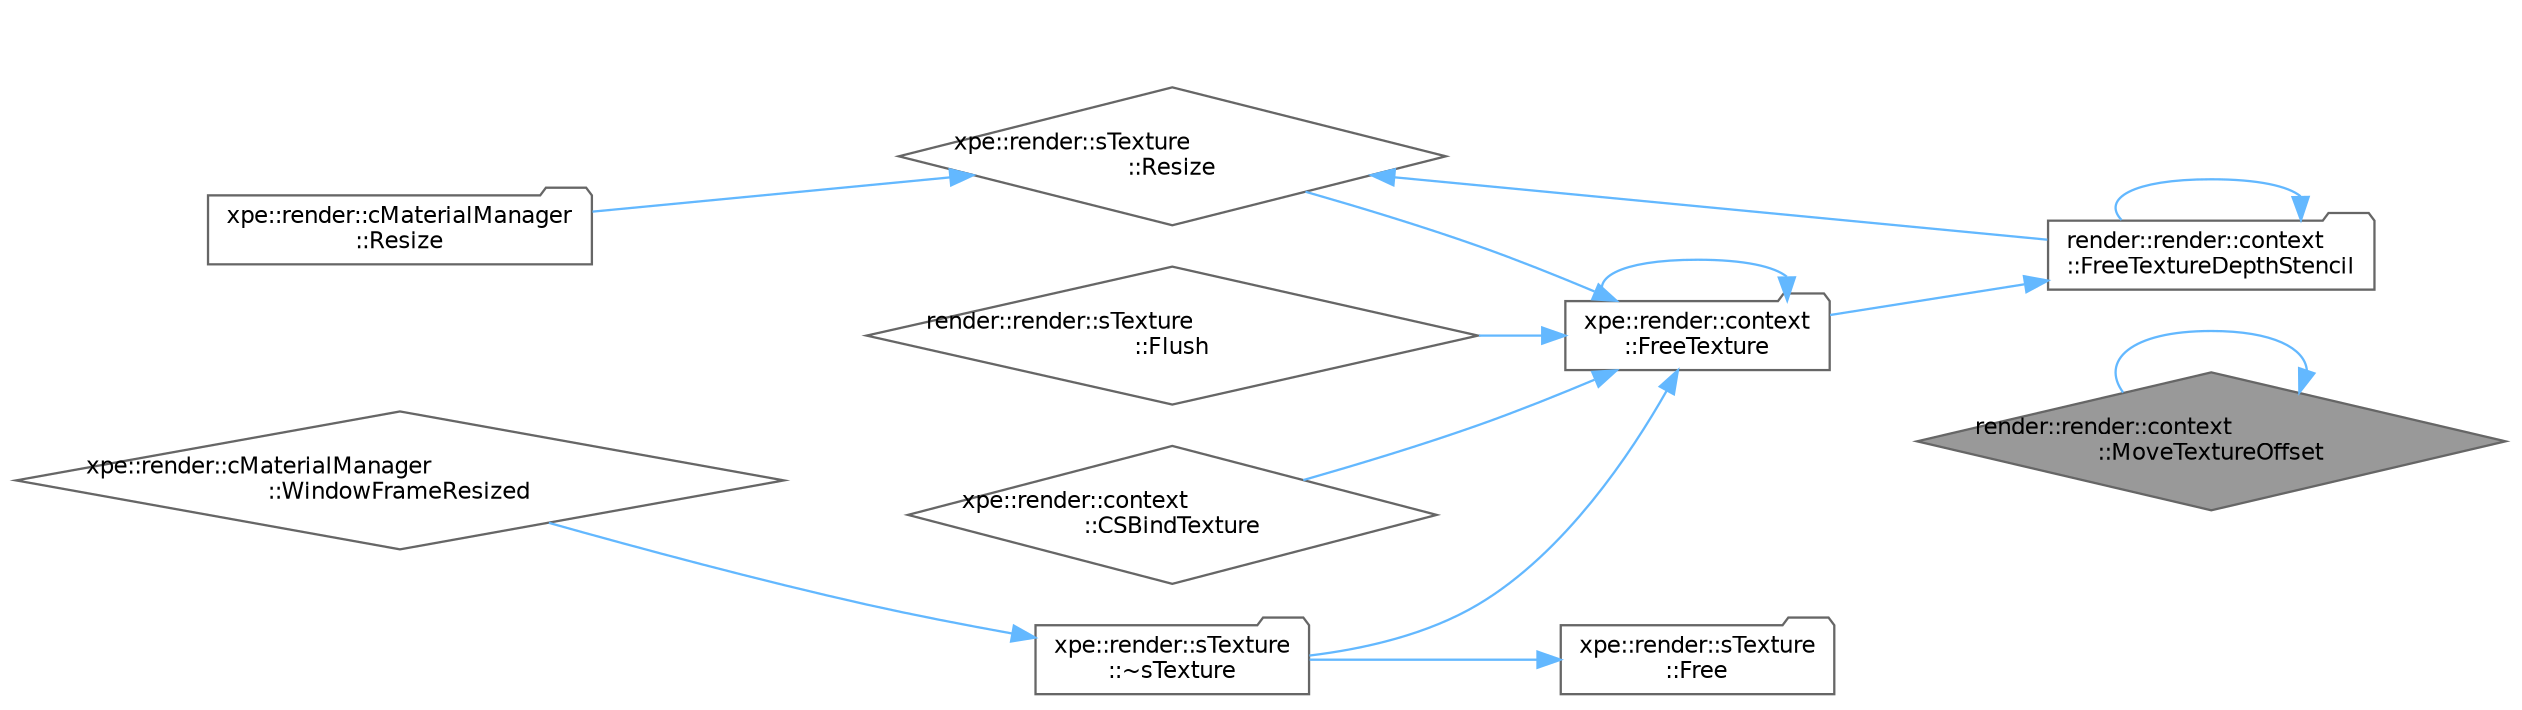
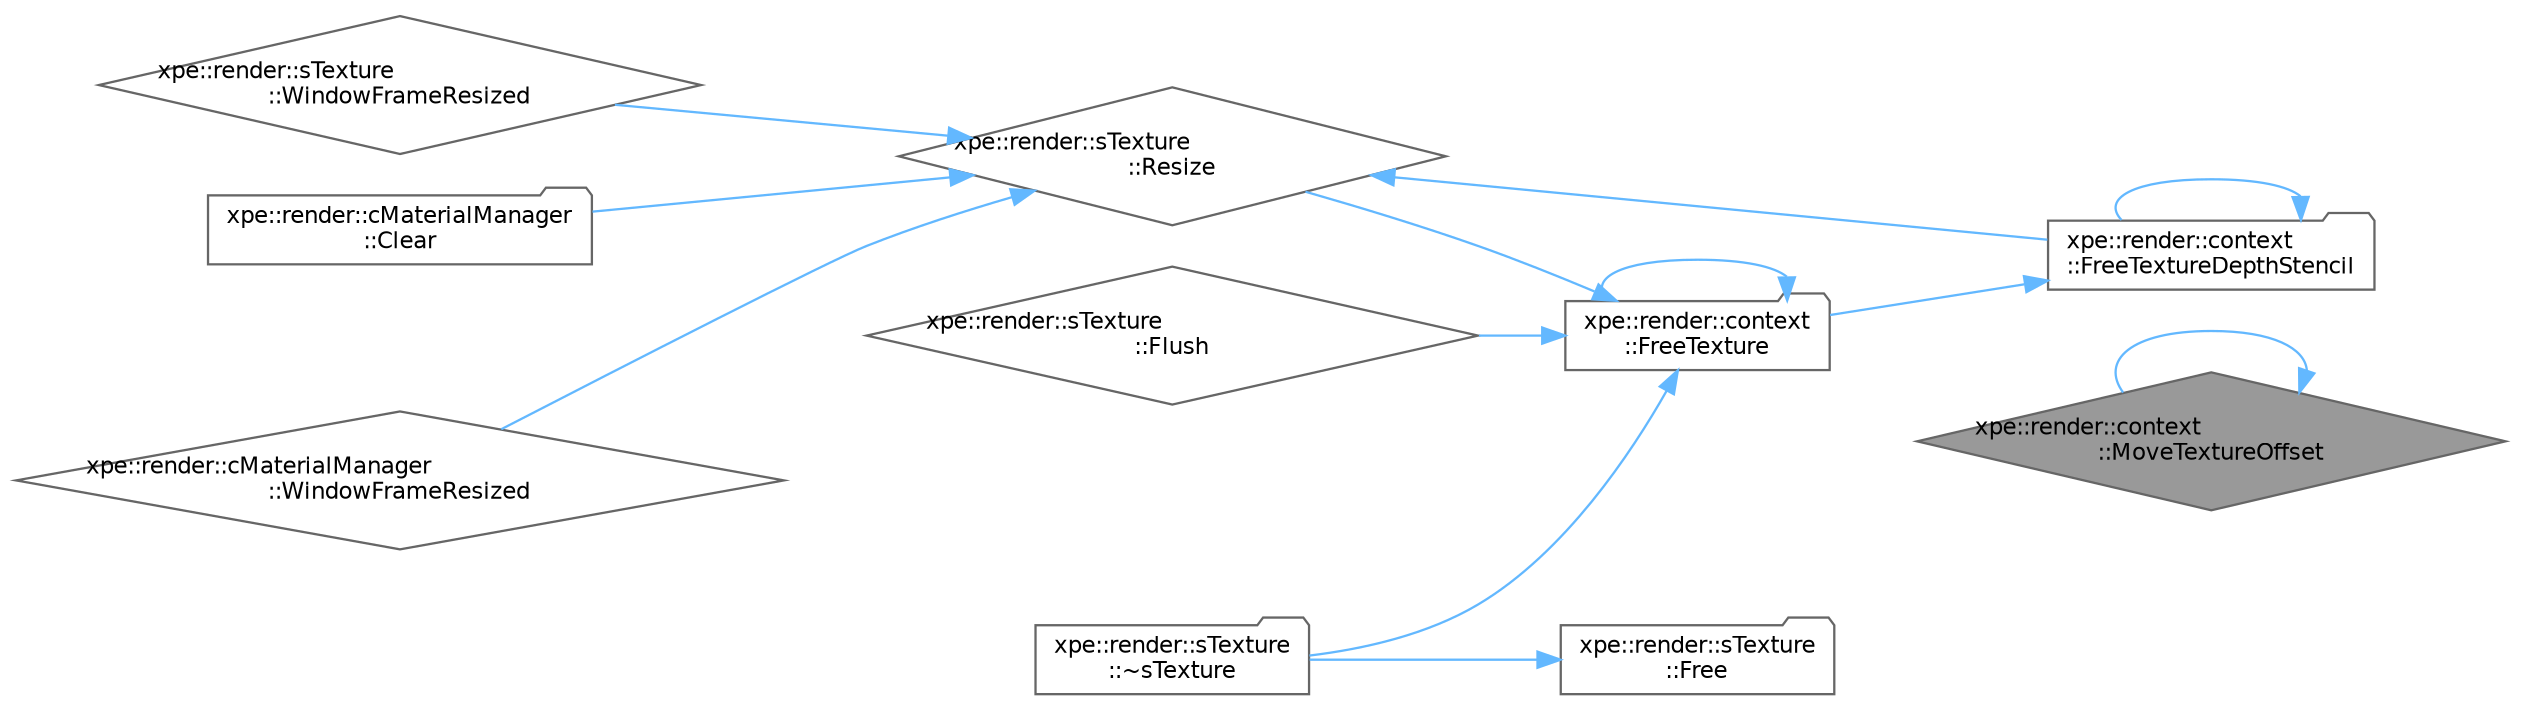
node "xpe::render::sTexture ::WindowFrameResized": added
node "xpe::render::cMaterialManager ::Resize": label "xpe::render::cMaterialManager ::Resize" -> "xpe::render::cMaterialManager ::Clear"
node "render::render::context ::FreeTextureDepthStencil": label "render::render::context ::FreeTextureDepthStencil" -> "xpe::render::context ::FreeTextureDepthStencil"
node "render::render::sTexture ::Flush": label "render::render::sTexture ::Flush" -> "xpe::render::sTexture ::Flush"
node "render::render::context ::MoveTextureOffset": label "render::render::context ::MoveTextureOffset" -> "xpe::render::context ::MoveTextureOffset"
node "xpe::render::context ::CSBindTexture": removed
edge "xpe::render::cMaterialManager ::WindowFrameResized" -> "xpe::render::sTexture ::~sTexture": now "xpe::render::cMaterialManager ::WindowFrameResized" -> "xpe::render::sTexture ::Resize"
